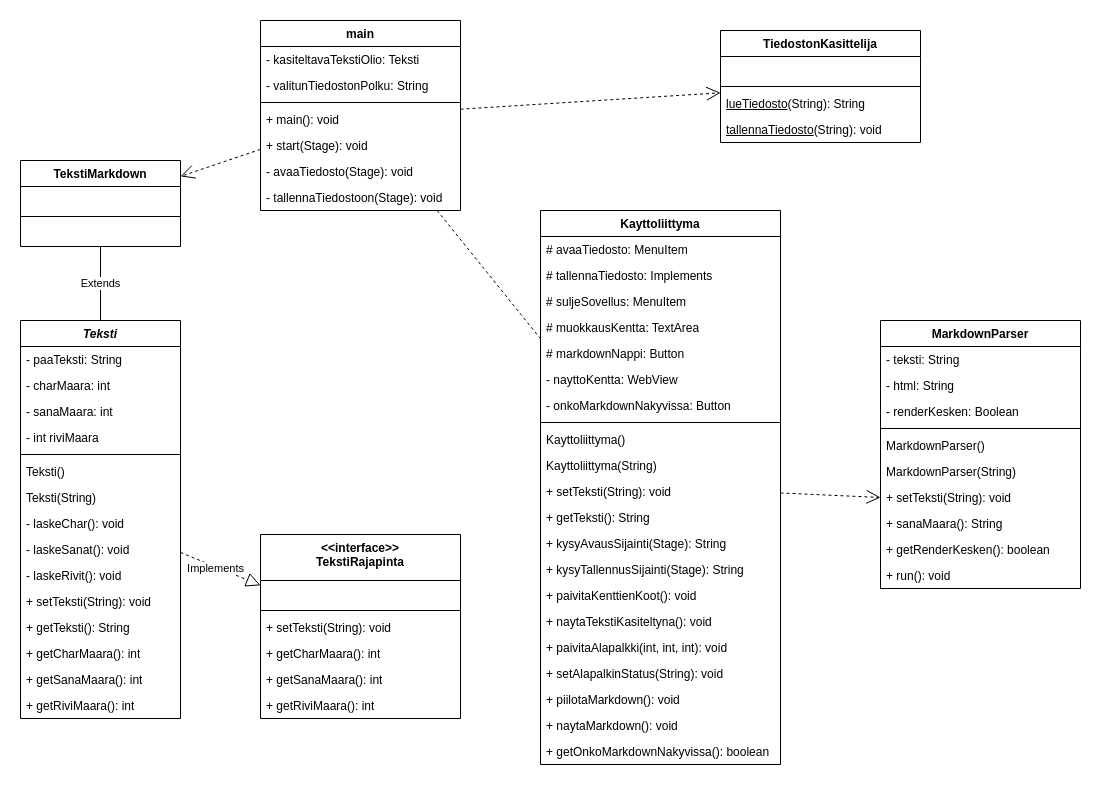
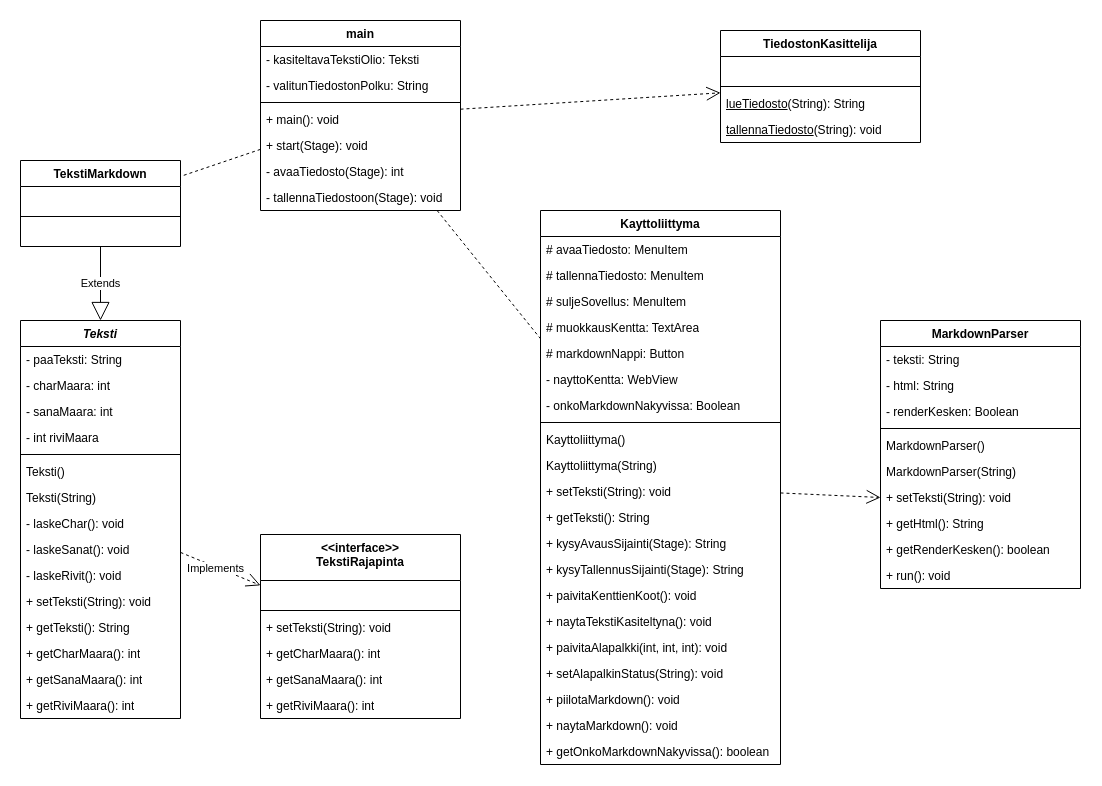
node "- avaaTiedosto(Stage): void": label "- avaaTiedosto(Stage): void" -> "- avaaTiedosto(Stage): int"
edge "main" -> "TekstiMarkdown": arrowhead open -> none
node "# tallennaTiedosto: Implements": label "# tallennaTiedosto: Implements" -> "# tallennaTiedosto: MenuItem"
edge "TekstiMarkdown" -- "Teksti": arrowhead none -> block
node "- onkoMarkdownNakyvissa: Button": label "- onkoMarkdownNakyvissa: Button" -> "- onkoMarkdownNakyvissa: Boolean"
node "+ sanaMaara(): String": label "+ sanaMaara(): String" -> "+ getHtml(): String"
edge "Teksti" -> "<<interface>> TekstiRajapinta": arrowhead block -> open
